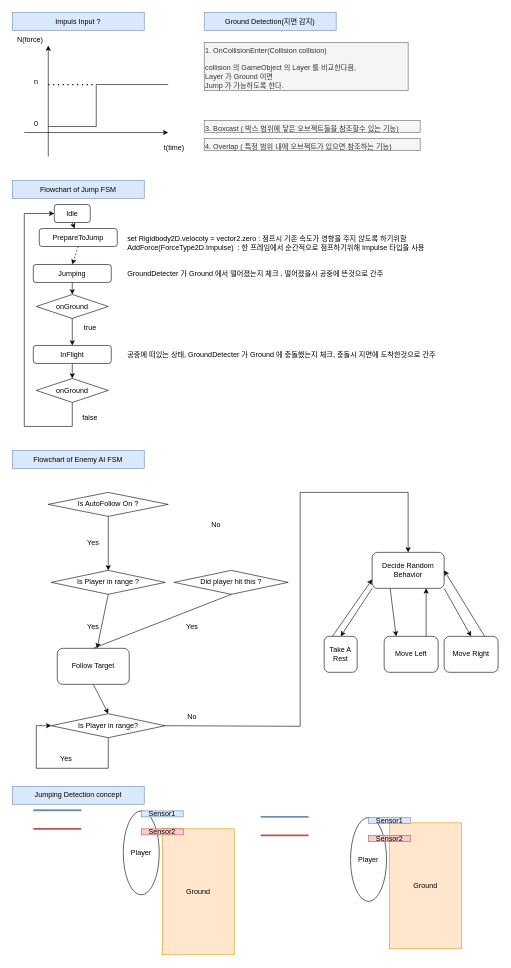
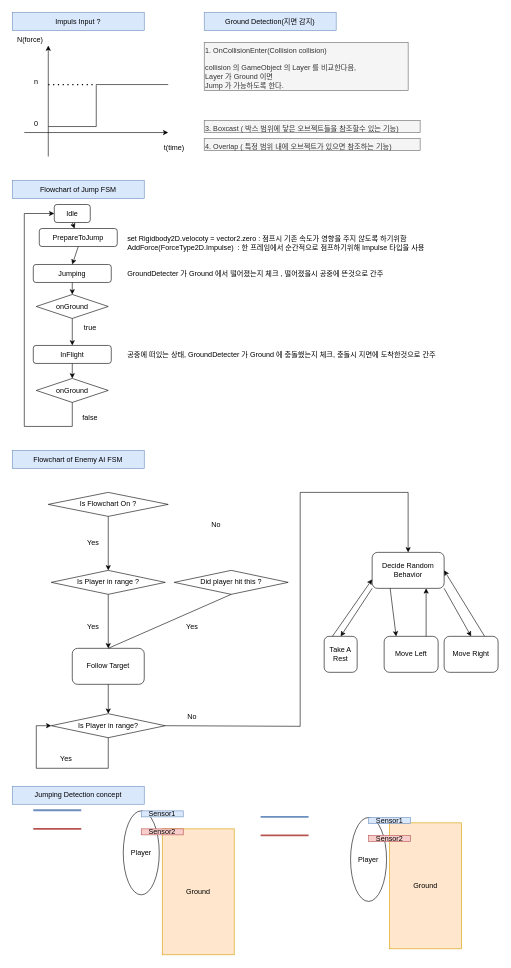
edge "PrepareToJump" -> "Jumping": style dashed -> solid
node "Is AutoFollow On ?": label "Is AutoFollow On ?" -> "Is Flowchart On ?"
node "Follow Target": moved (93, 666) -> (108, 666)
